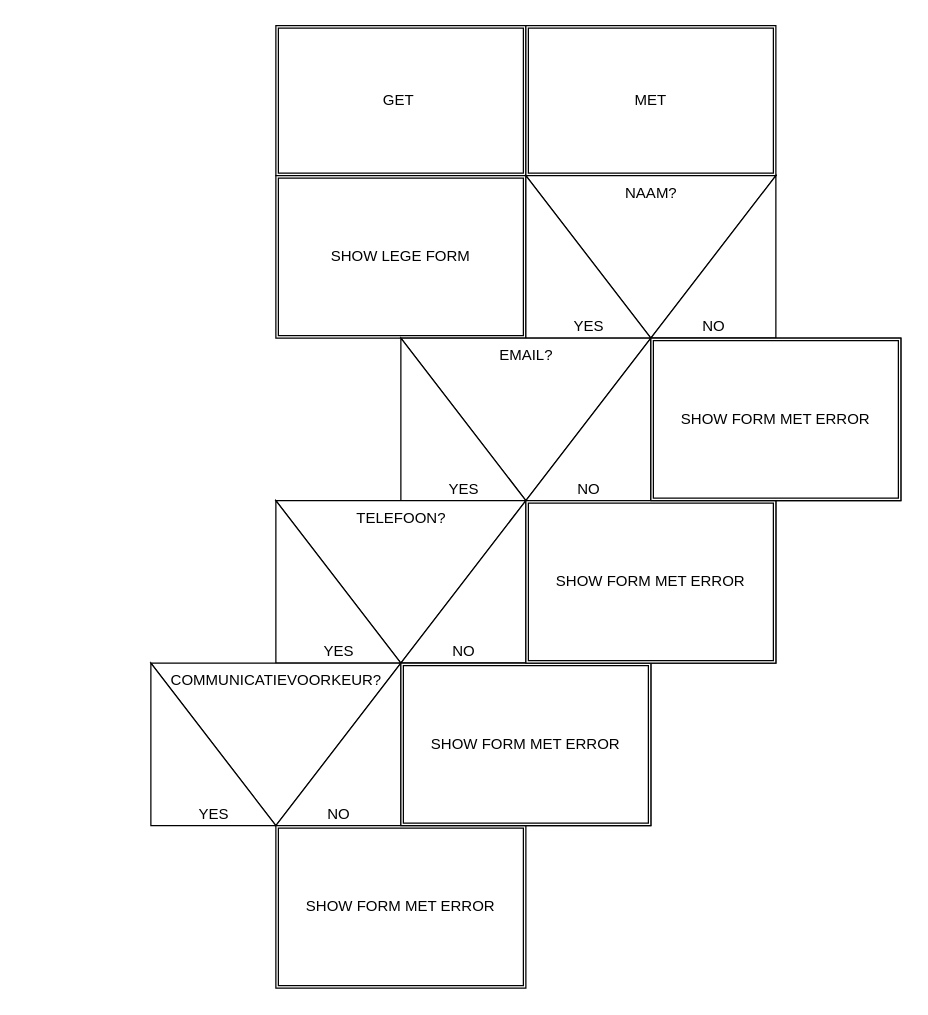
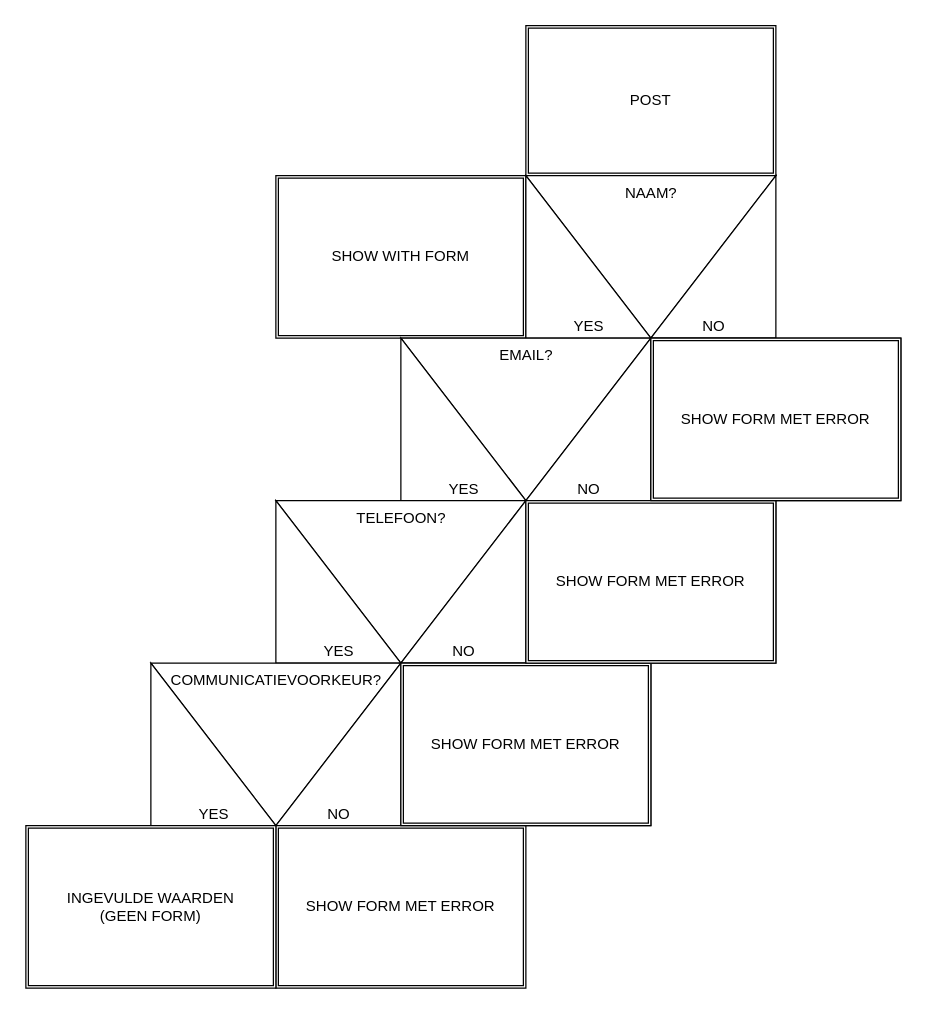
node "GET": removed
node "MET": label "MET" -> "POST"
node "SHOW LEGE FORM": label "SHOW LEGE FORM" -> "SHOW WITH FORM"
node "INGEVULDE WAARDEN (GEEN FORM)": added
